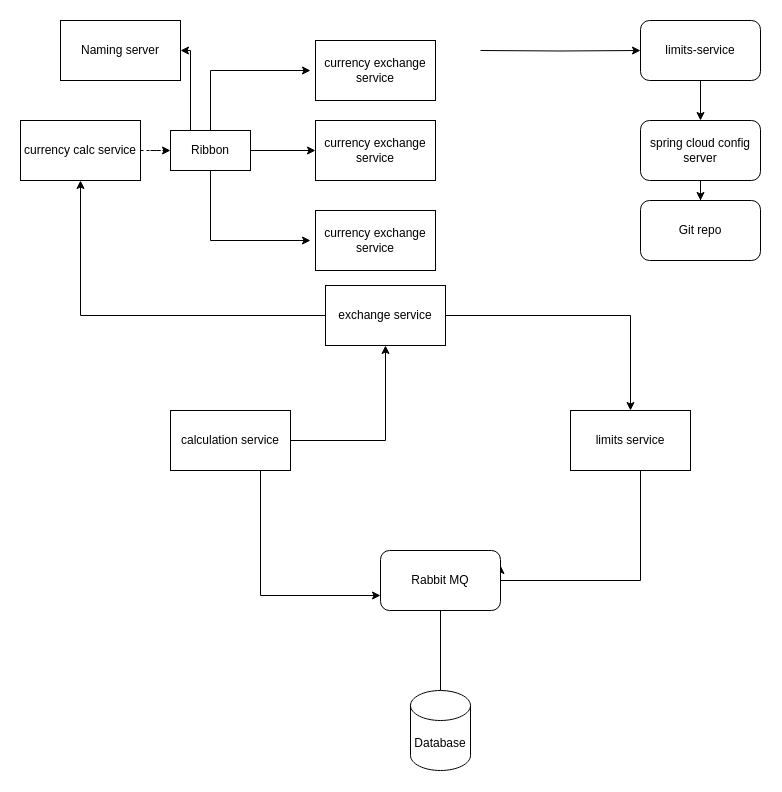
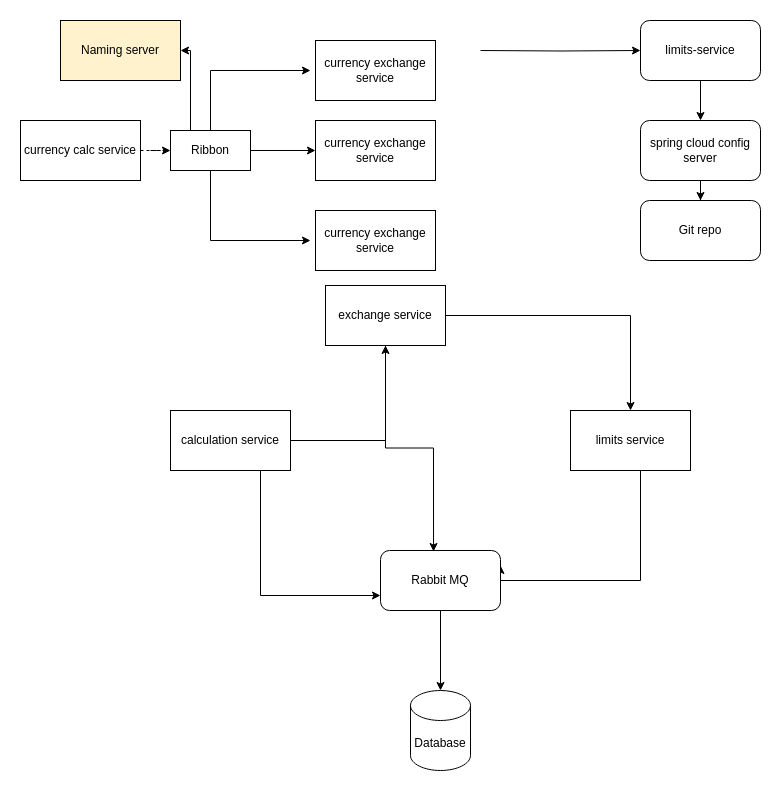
node "Naming server": fillcolor #ffffff -> #fff2cc
edge "exchange service" -> "currency calc service": now "exchange service" -> "Rabbit MQ"
edge "Rabbit MQ" -- "Database": arrowhead none -> classic
